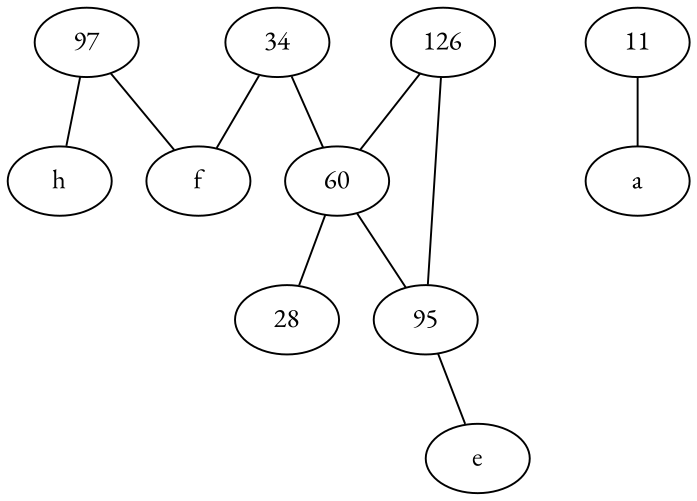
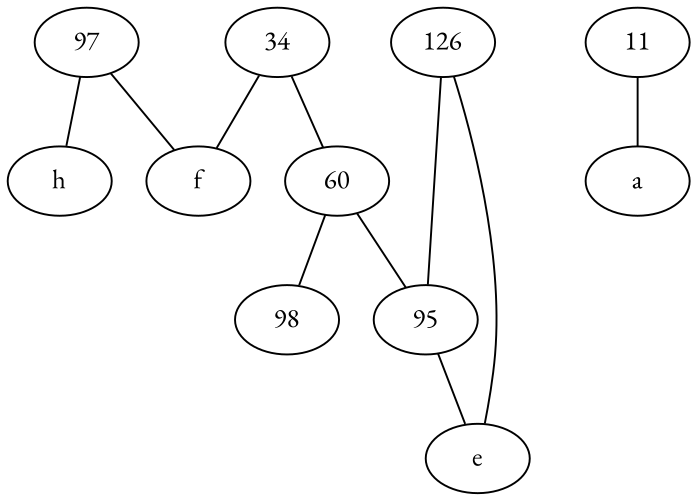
edge "126" -- "60": now "126" -- "e"
node "28": label "28" -> "98"
